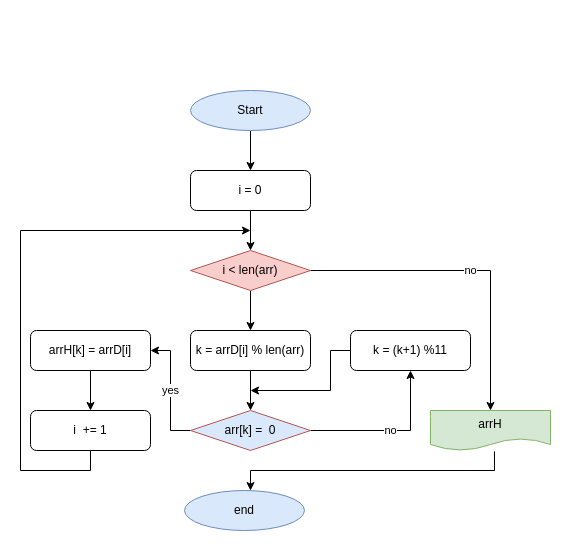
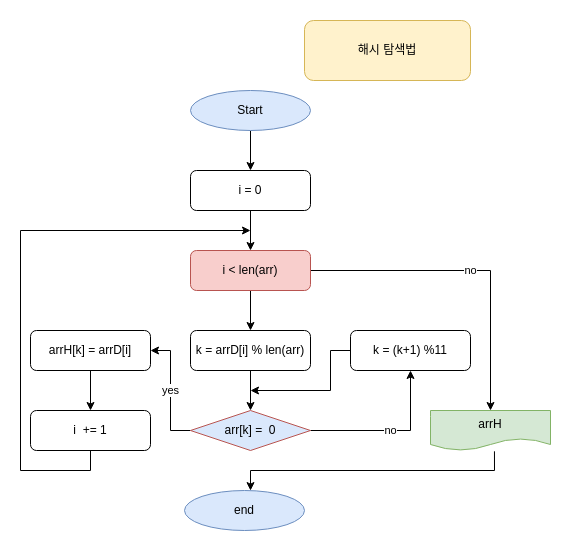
node "해시 탐색법": added
node "i < len(arr)": shape diamond -> rounded rectangle
